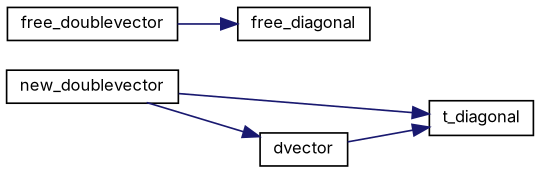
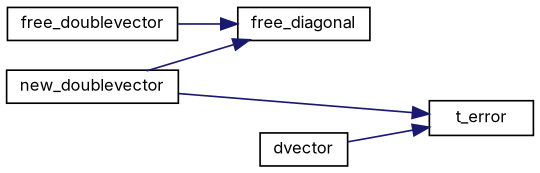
edge "new_doublevector" -> "dvector": now "new_doublevector" -> "free_diagonal"
node "t_diagonal": label "t_diagonal" -> "t_error"
